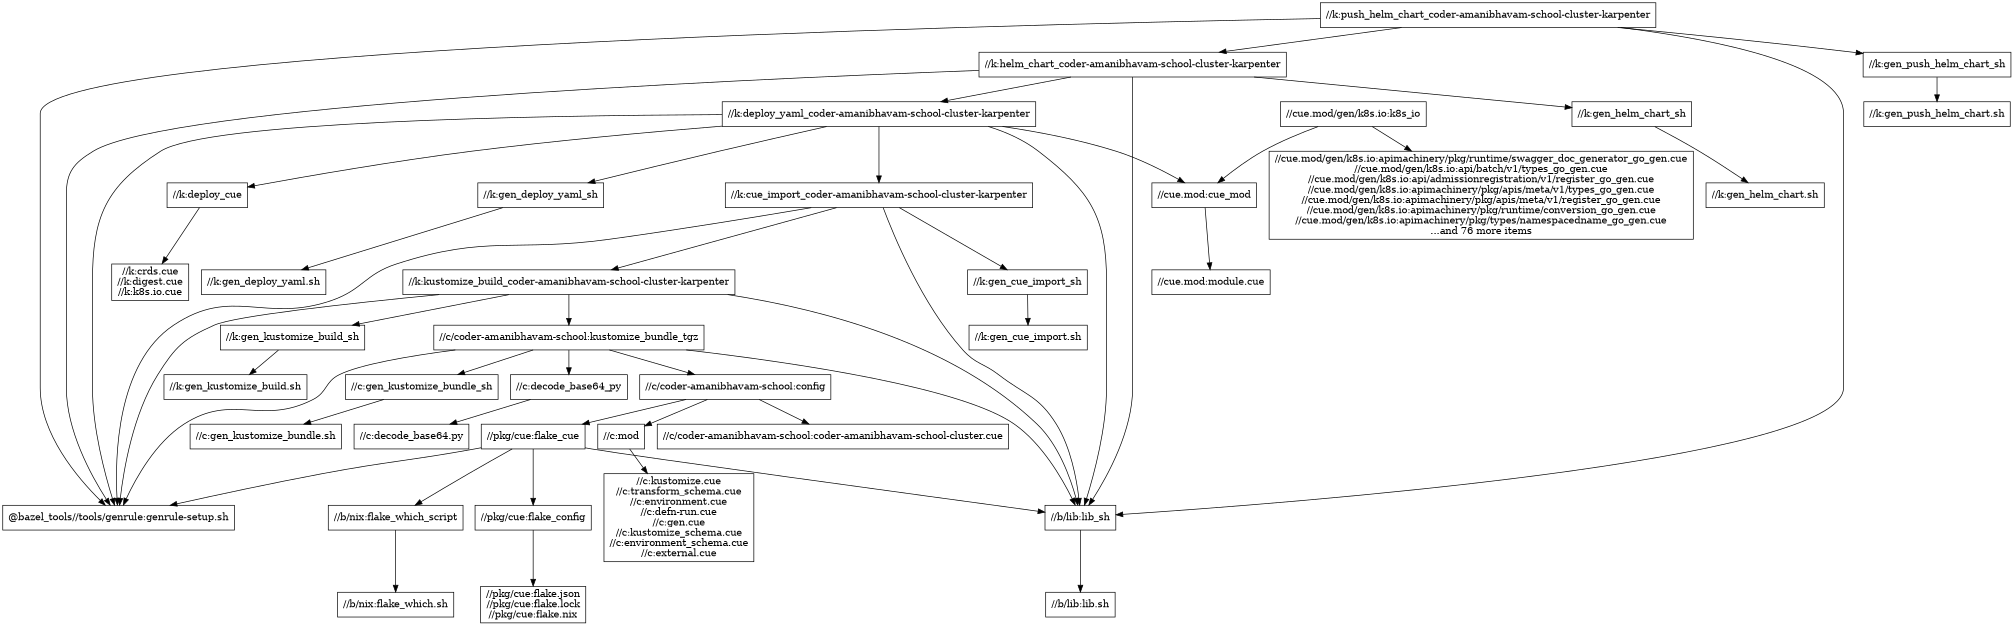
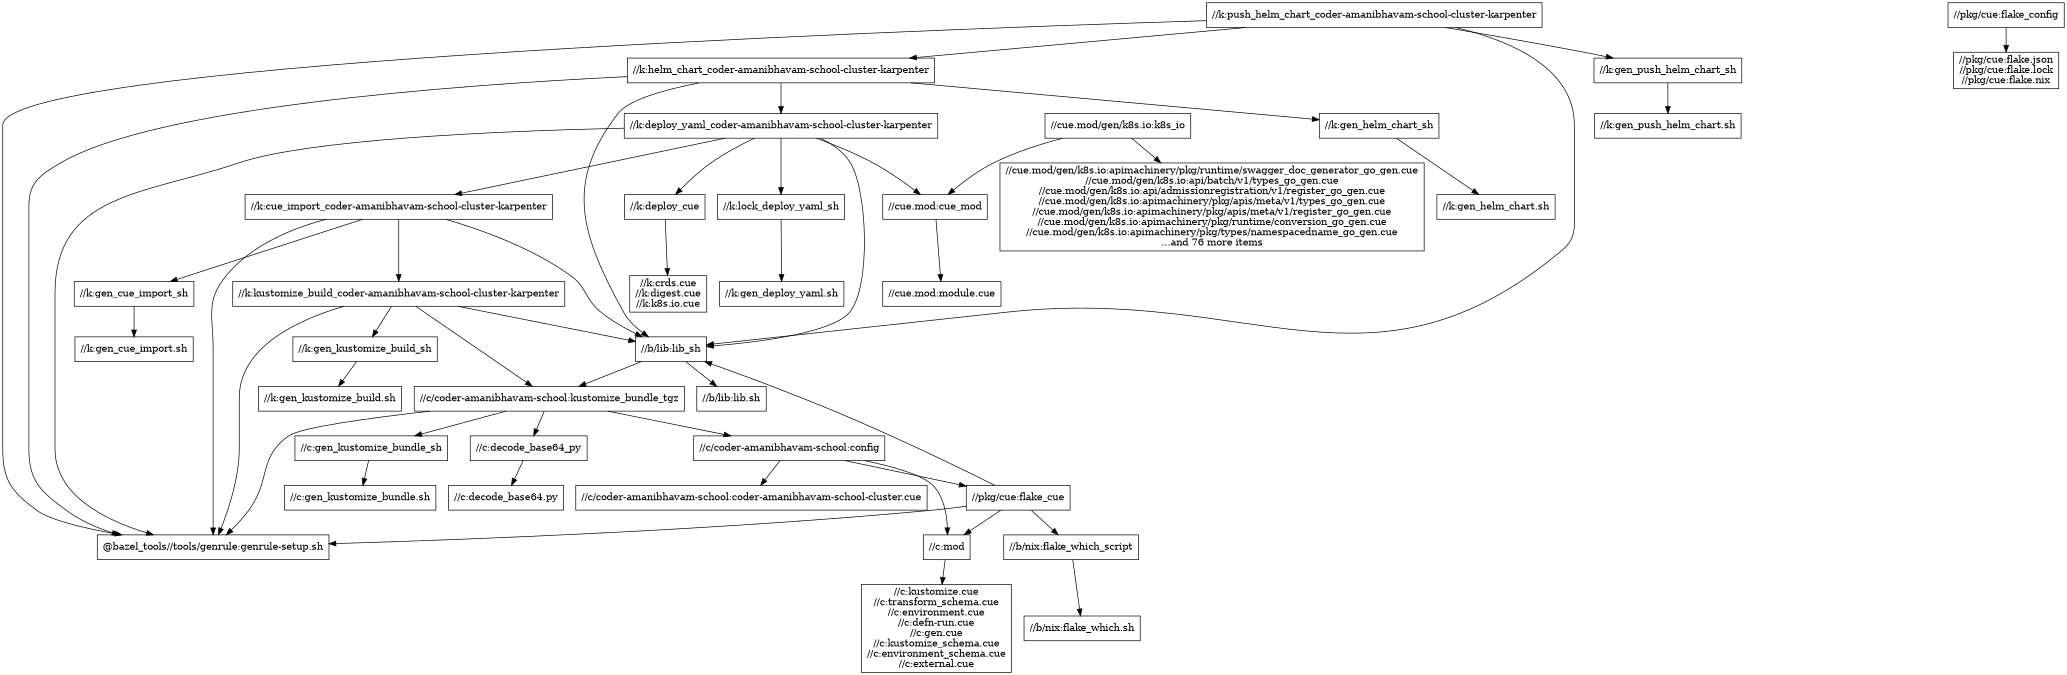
node "//k:gen_deploy_yaml_sh": label "//k:gen_deploy_yaml_sh" -> "//k:lock_deploy_yaml_sh"
edge "//c/coder-amanibhavam-school:kustomize_bundle_tgz" -> "//b/lib:lib_sh": reversed
edge "//pkg/cue:flake_cue" -> "//pkg/cue:flake_config": now "//pkg/cue:flake_cue" -> "//c:mod"
